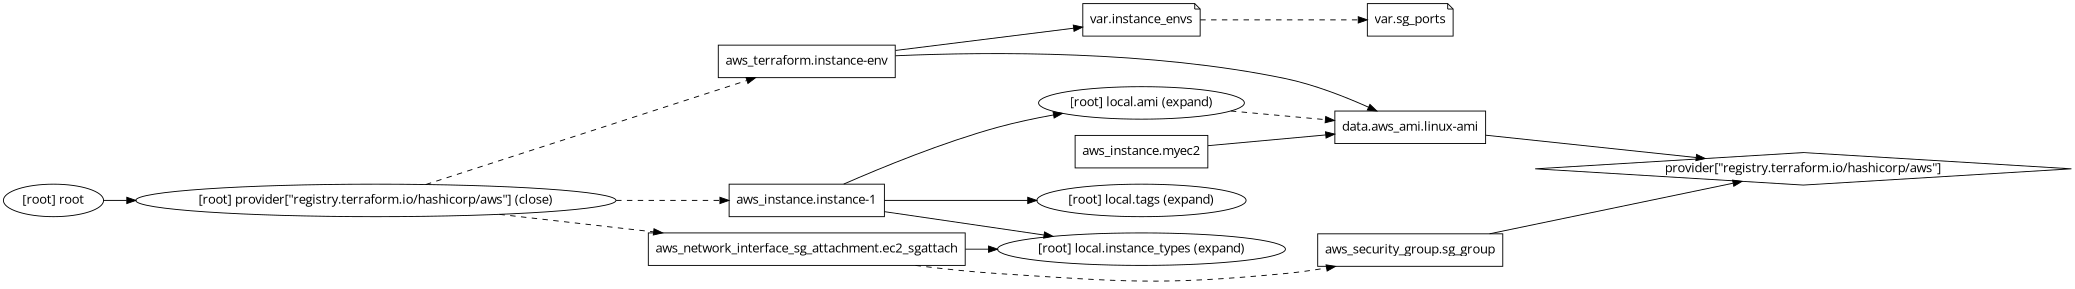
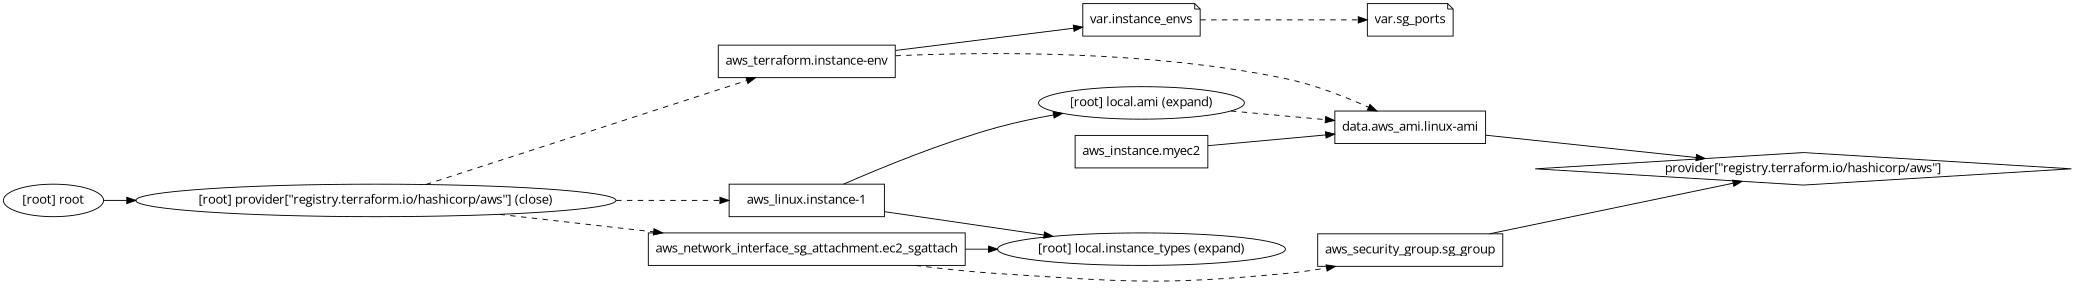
edge "aws_terraform.instance-env" -> "data.aws_ami.linux-ami": style solid -> dashed
node "aws_instance.instance-1": label "aws_instance.instance-1" -> "aws_linux.instance-1"
node "[root] local.tags (expand)": removed
